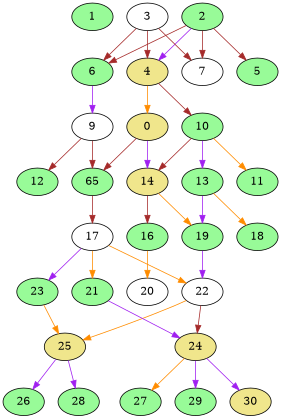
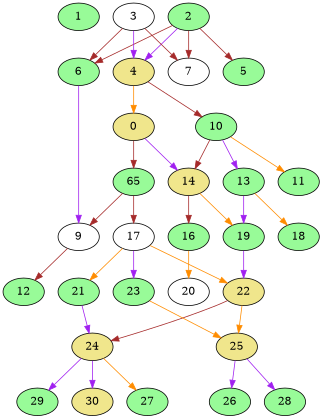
edge "3" -> "4": color brown -> purple
edge "9" -> "65": reversed
node "22": fillcolor white -> khaki
